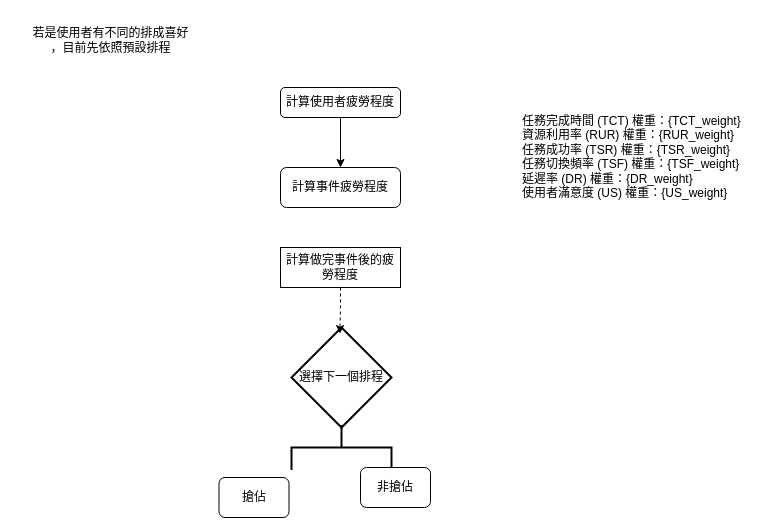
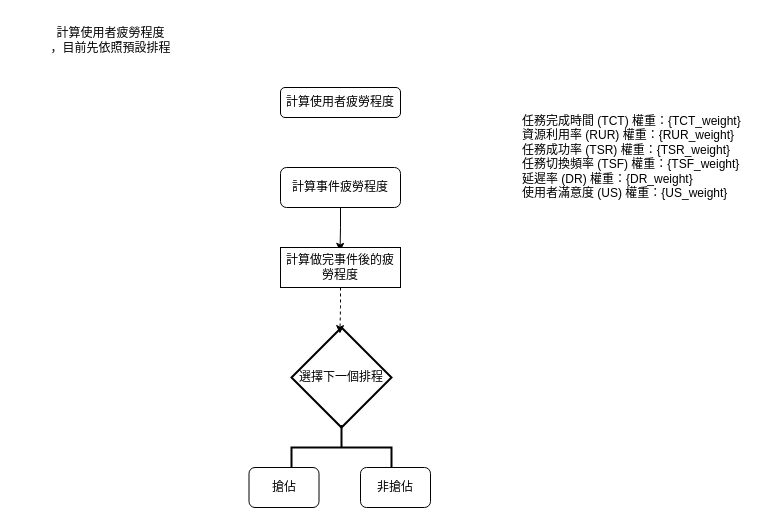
node "若是使用者有不同的排成喜好 ，目前先依照預設排程": label "若是使用者有不同的排成喜好 ，目前先依照預設排程" -> "計算使用者疲勞程度 ，目前先依照預設排程"
edge "計算使用者疲勞程度" -> "計算事件疲勞程度": removed
edge "計算事件疲勞程度" -> "計算做完事件後的疲勞程度": added
node "搶佔": moved (254, 498) -> (284, 488)
